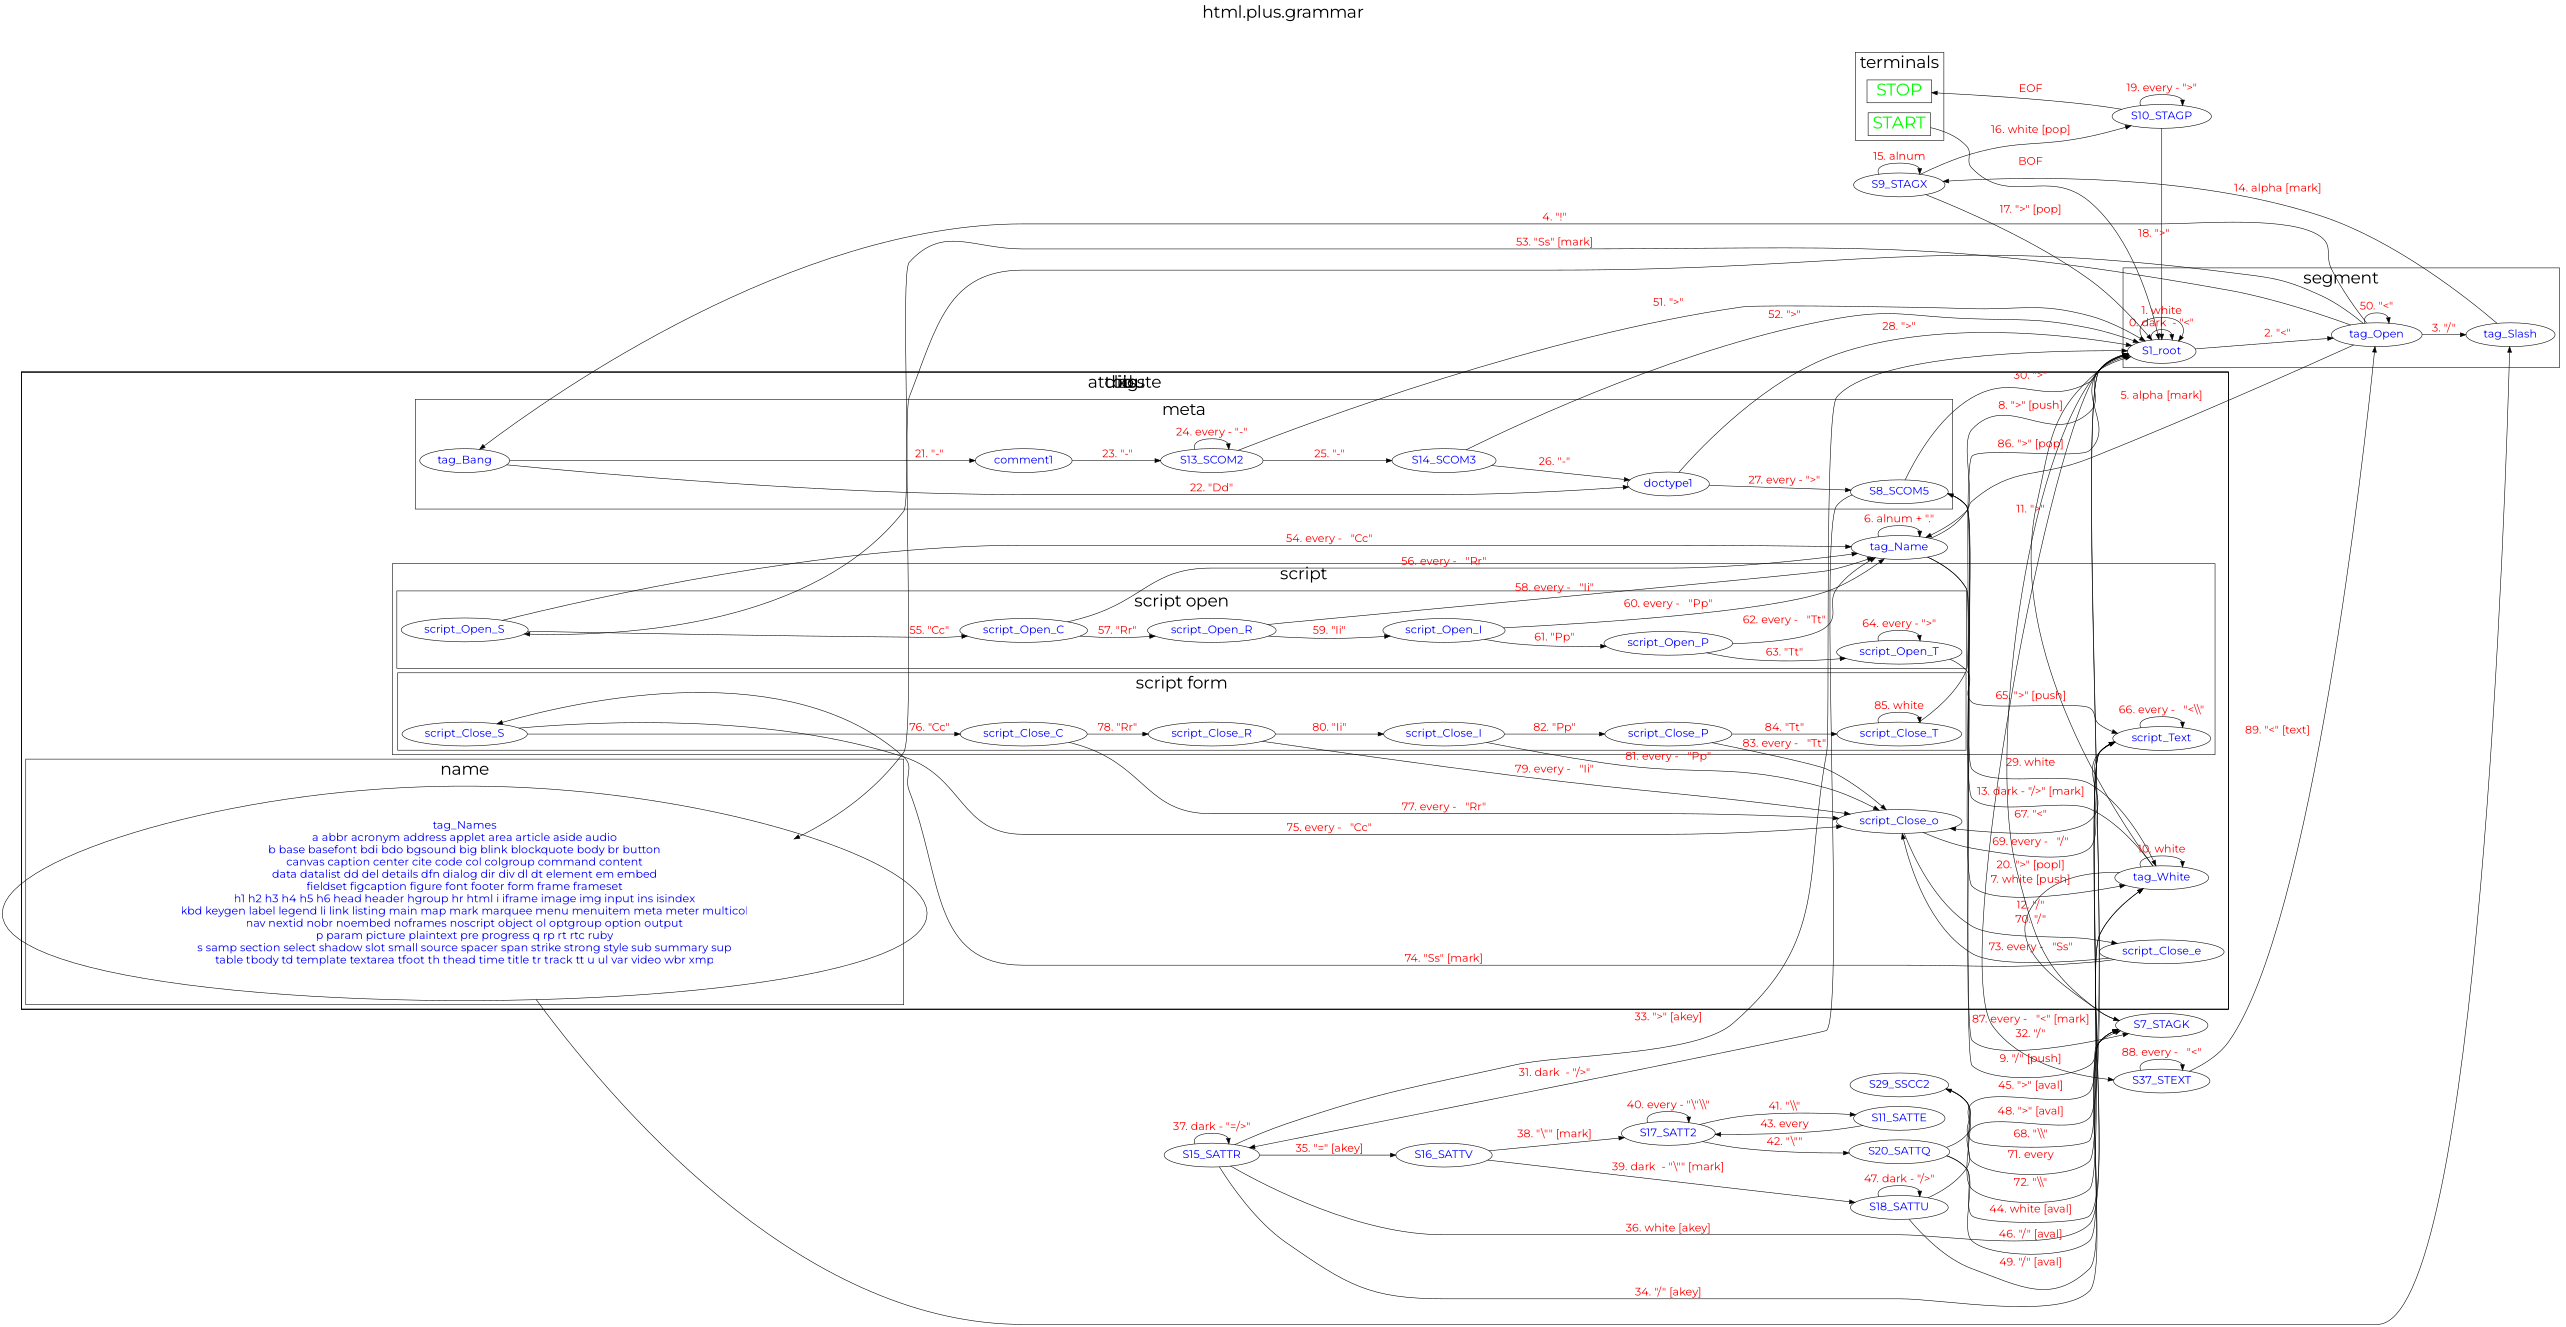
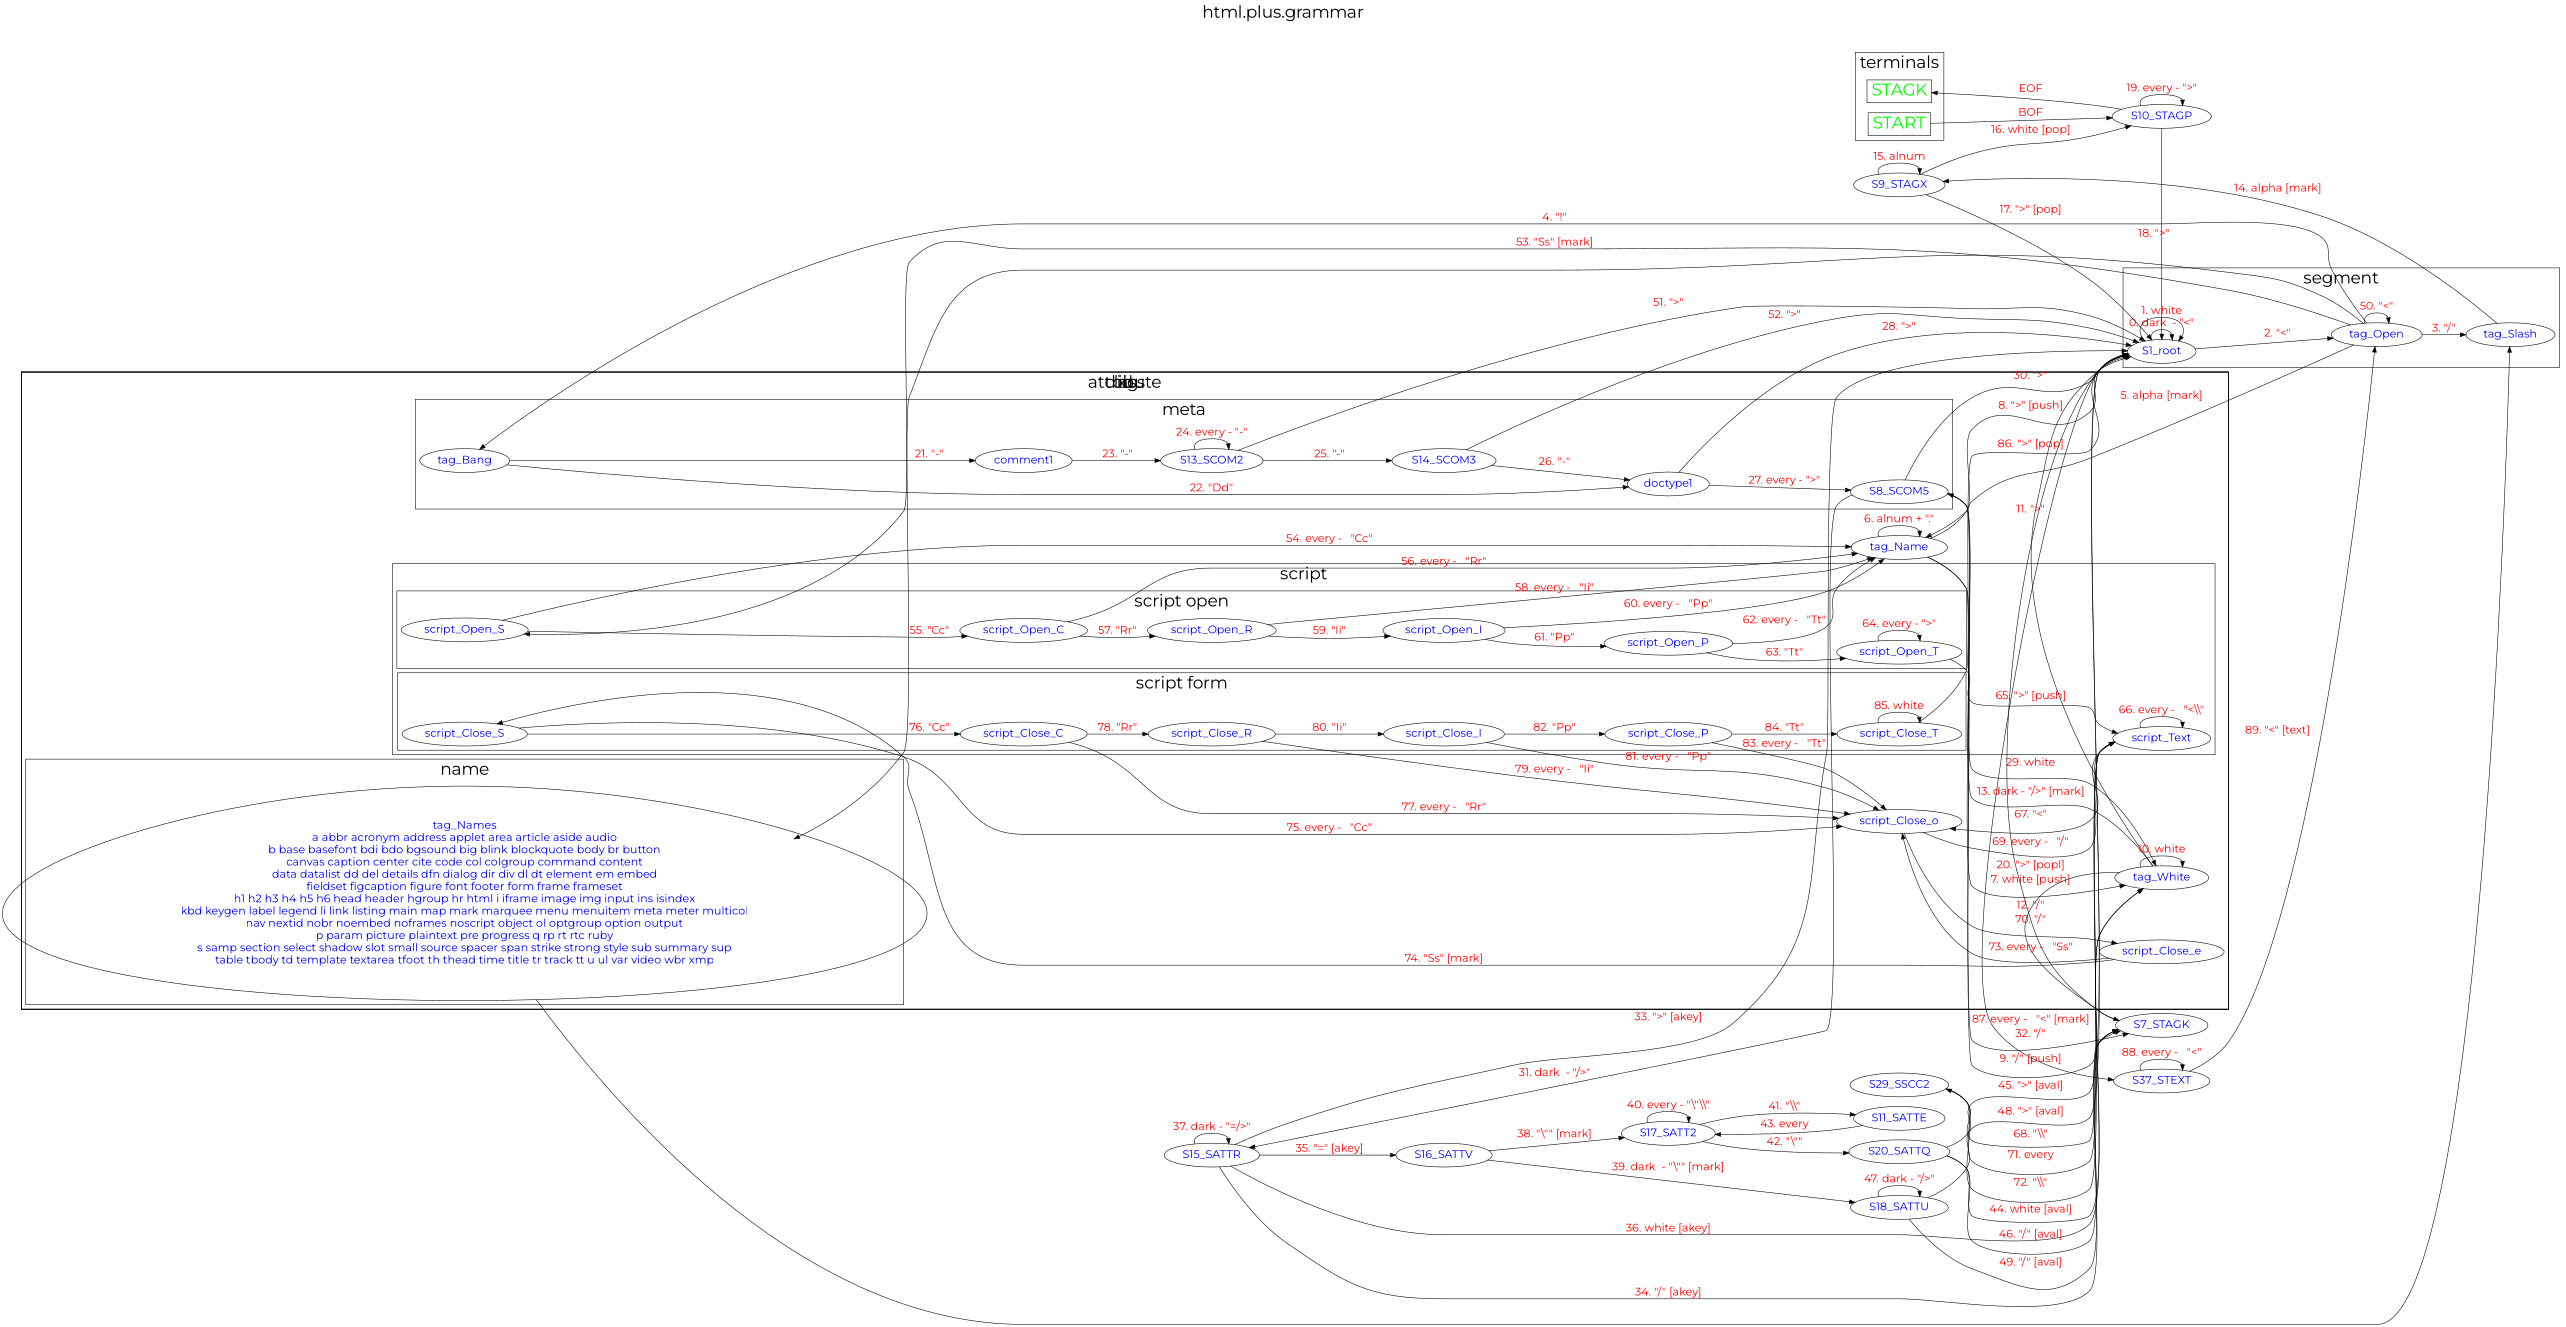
node "STOP": label "STOP" -> "STAGK"
edge "START" -> "S1_root": now "START" -> "S10_STAGP"
